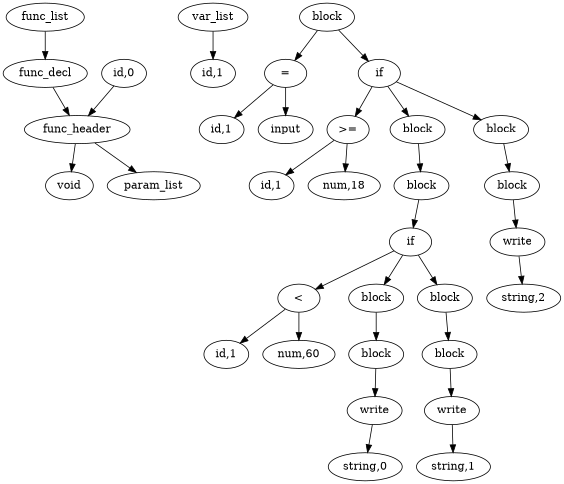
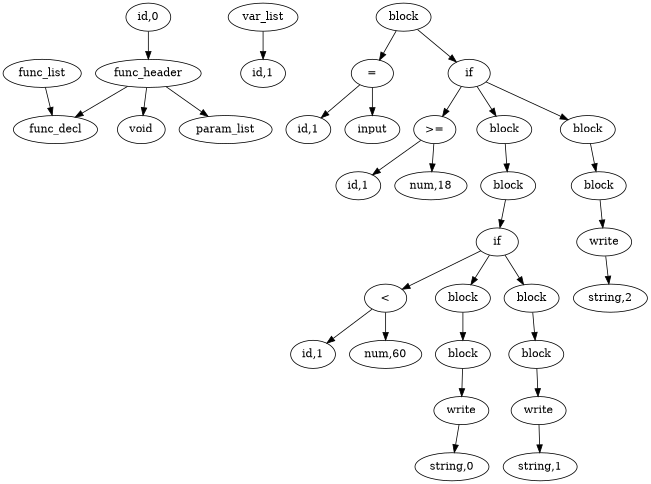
edge "func_decl" -> "func_header": reversed
